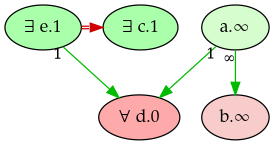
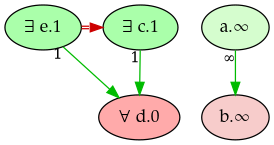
edge "a.∞" -> "∀ d.0": now "∃ c.1" -> "∀ d.0"
